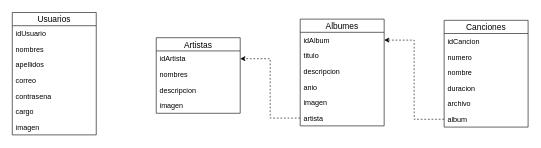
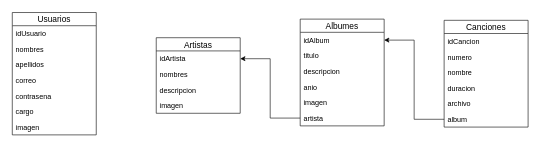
edge "album" -> "idAlbum": style dashed -> solid
edge "artista" -> "idArtista": style dashed -> solid
